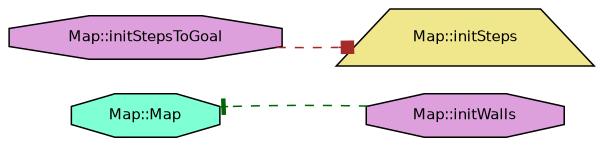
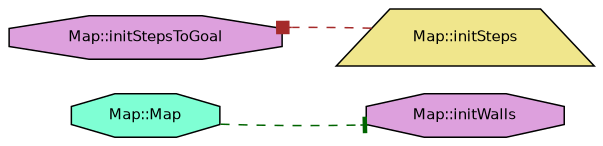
edge "Map::initStepsToGoal" -> "Map::initSteps": reversed
edge "Map::initWalls" -> "Map::Map": reversed
